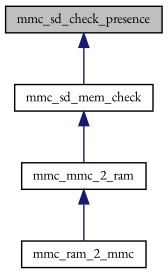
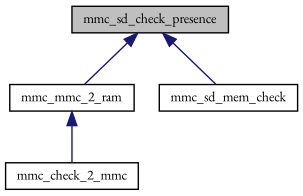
edge "mmc_mmc_2_ram" -> "mmc_sd_mem_check": now "mmc_mmc_2_ram" -> "mmc_sd_check_presence"
node "mmc_ram_2_mmc": label "mmc_ram_2_mmc" -> "mmc_check_2_mmc"
